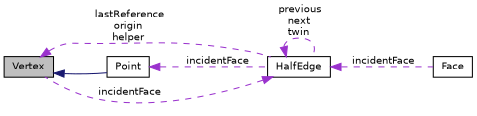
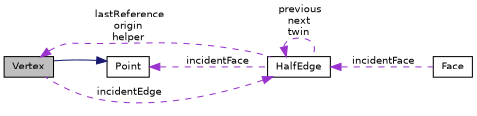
edge "Point" -> "Vertex": reversed
edge "Vertex" -> "HalfEdge": label " incidentFace" -> " incidentEdge"
